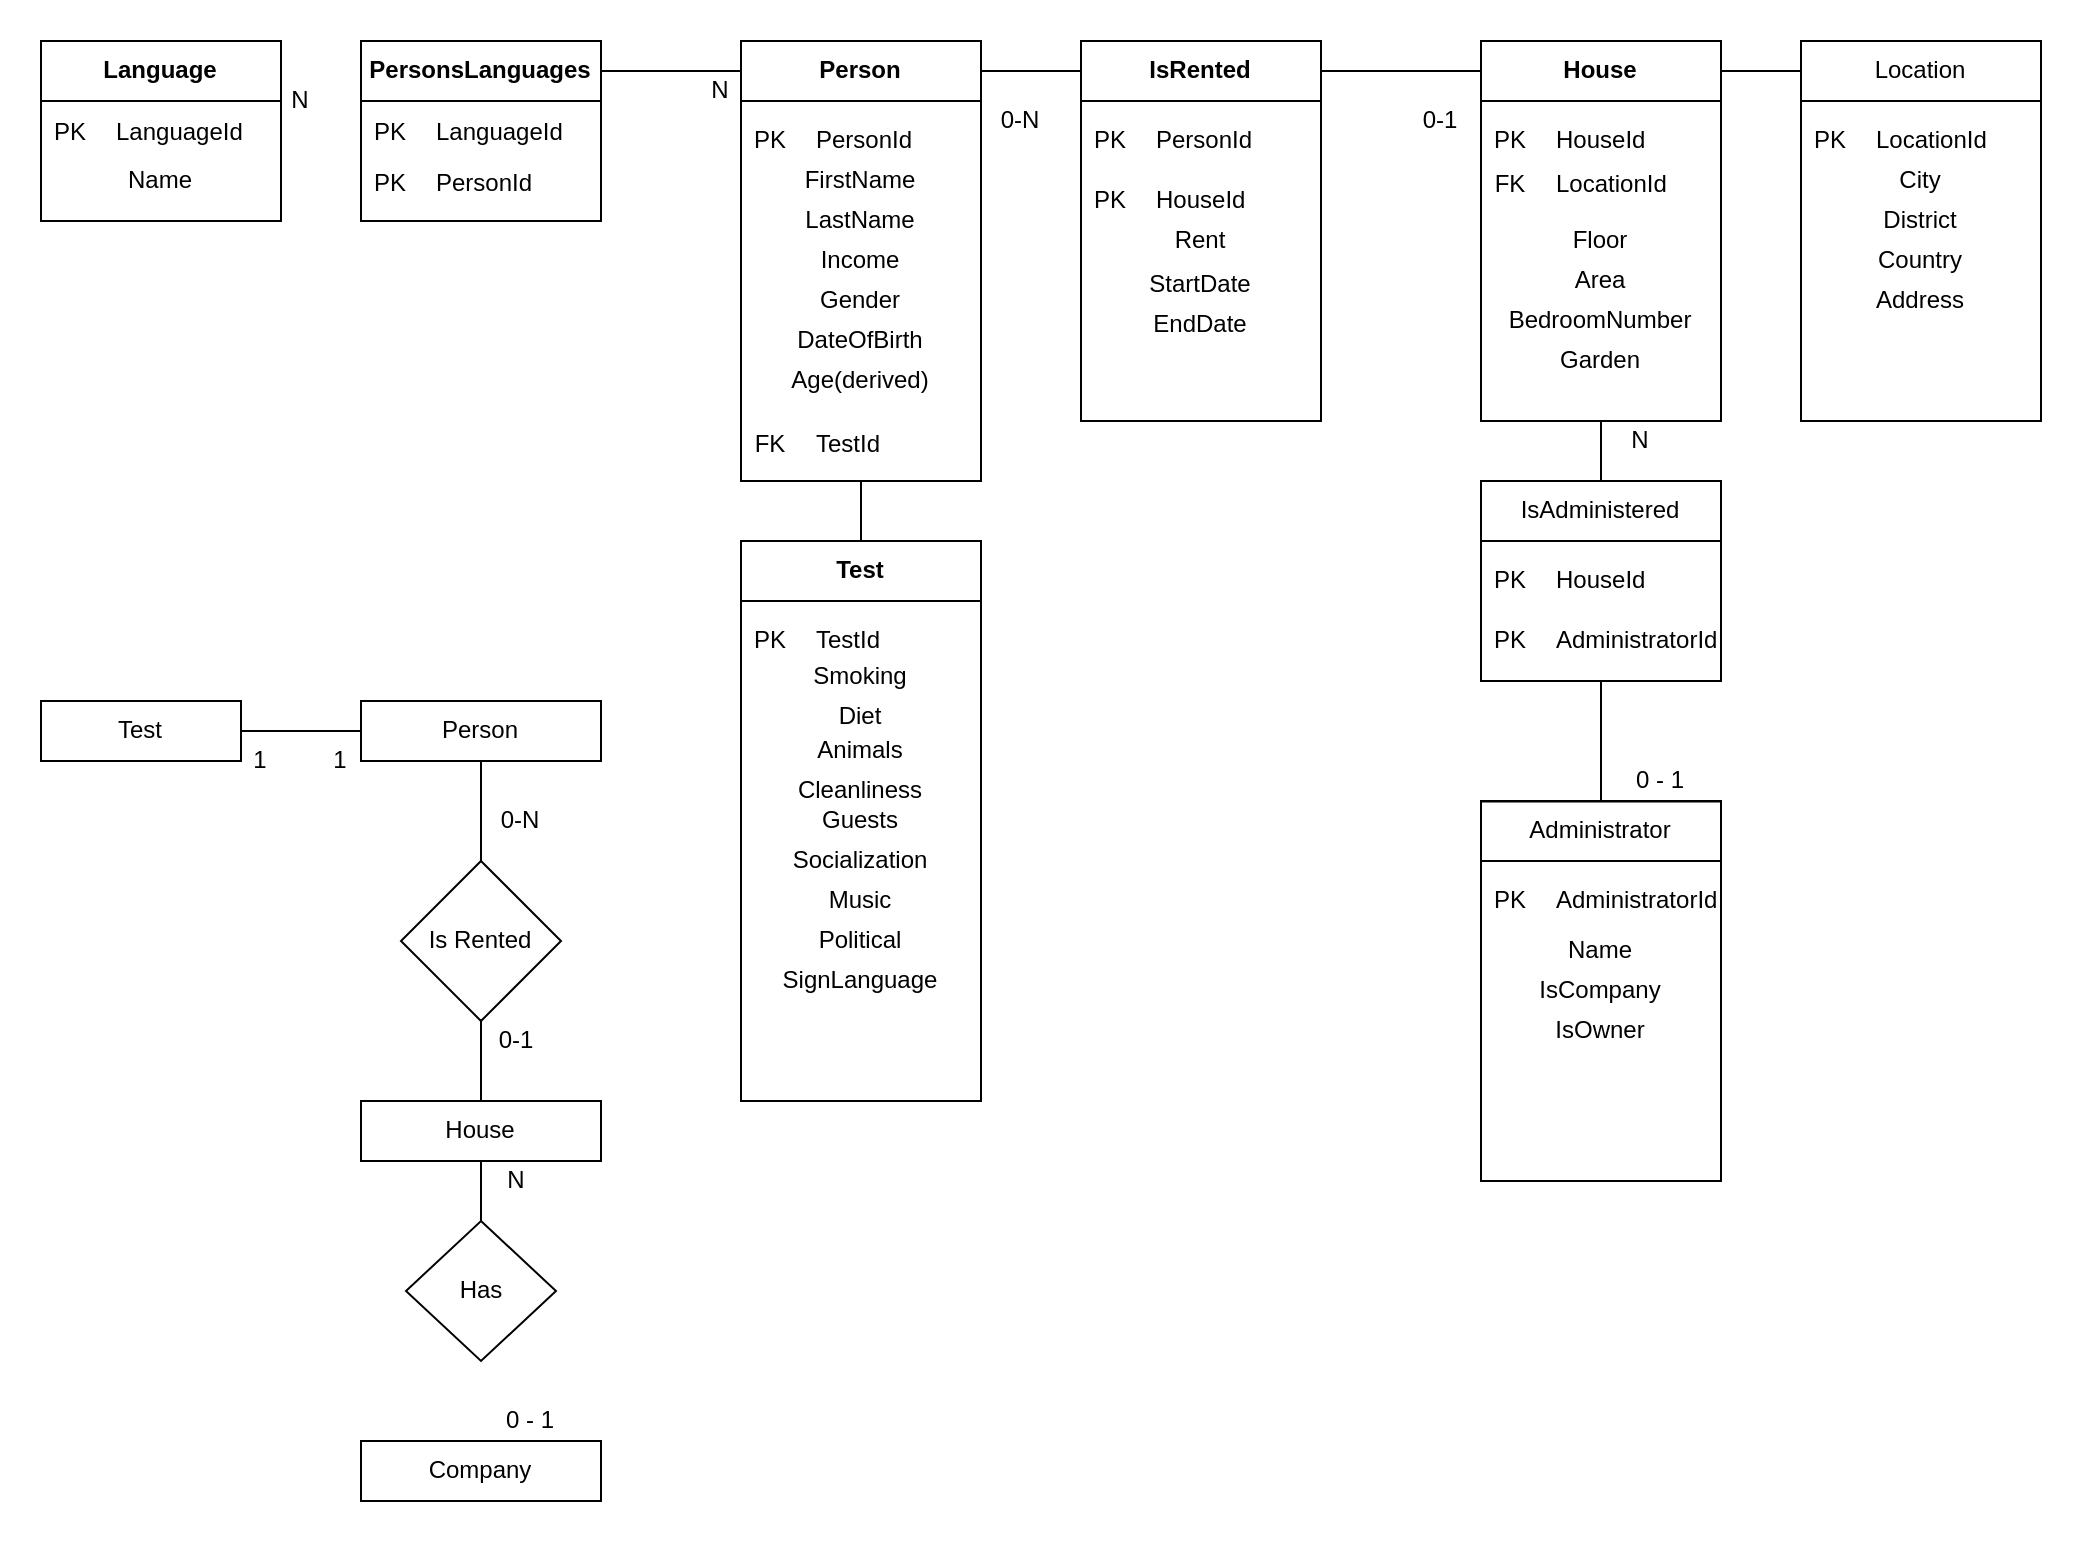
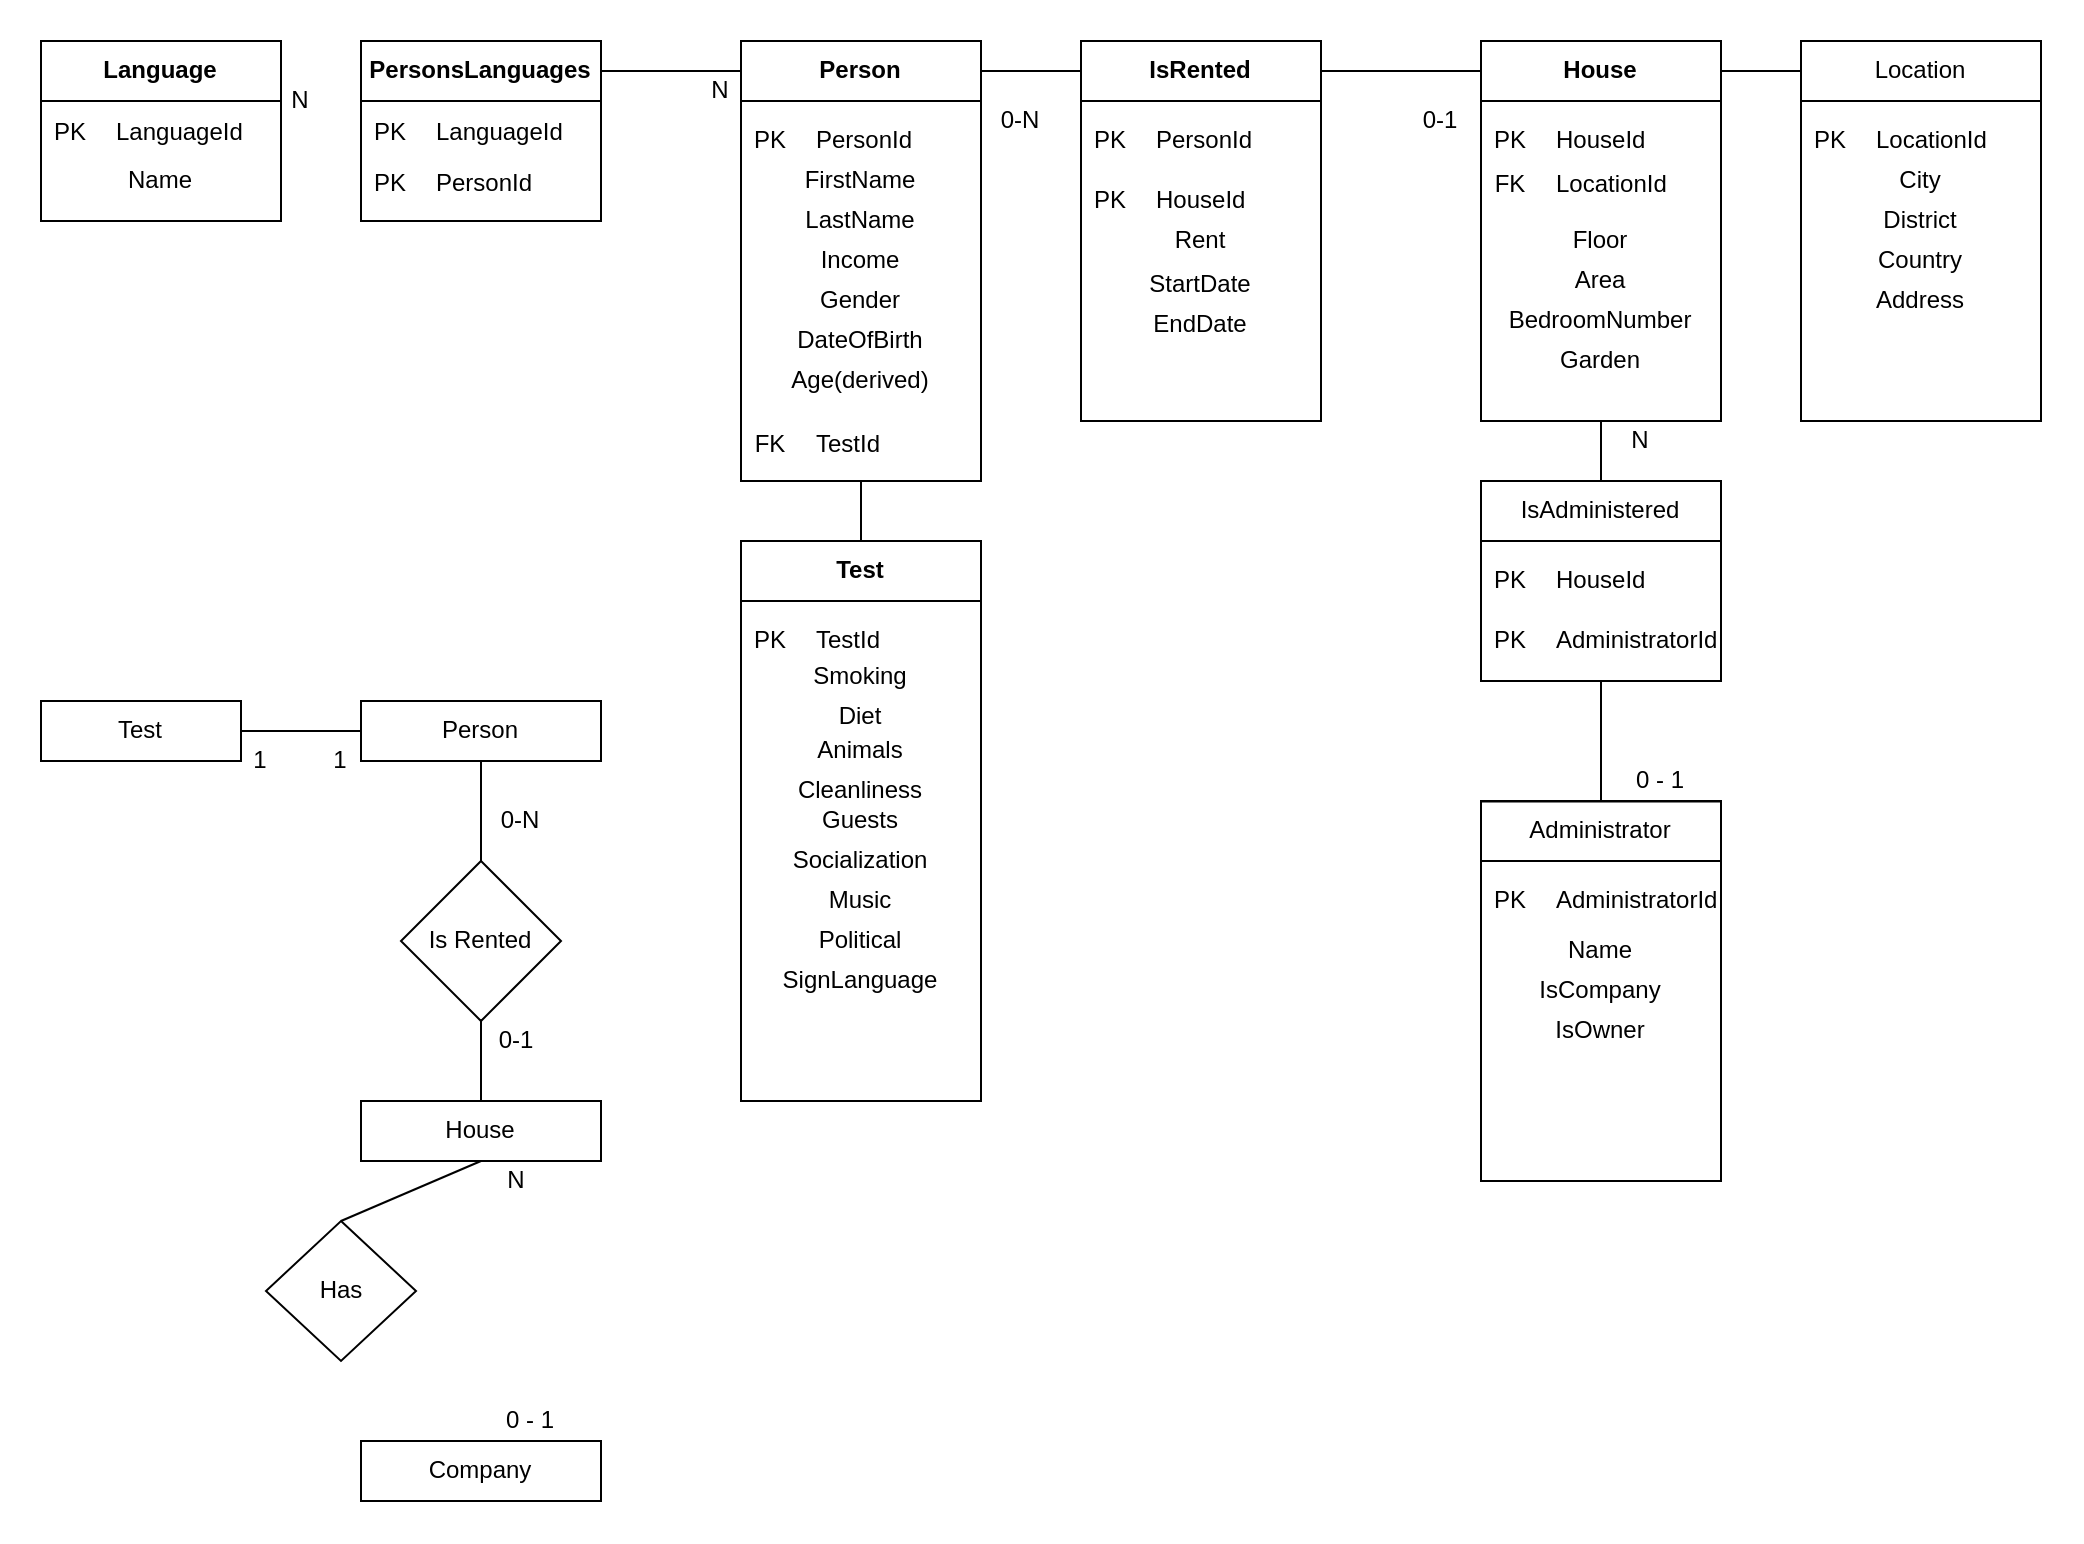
node "Has": moved (481, 1291) -> (341, 1291)
